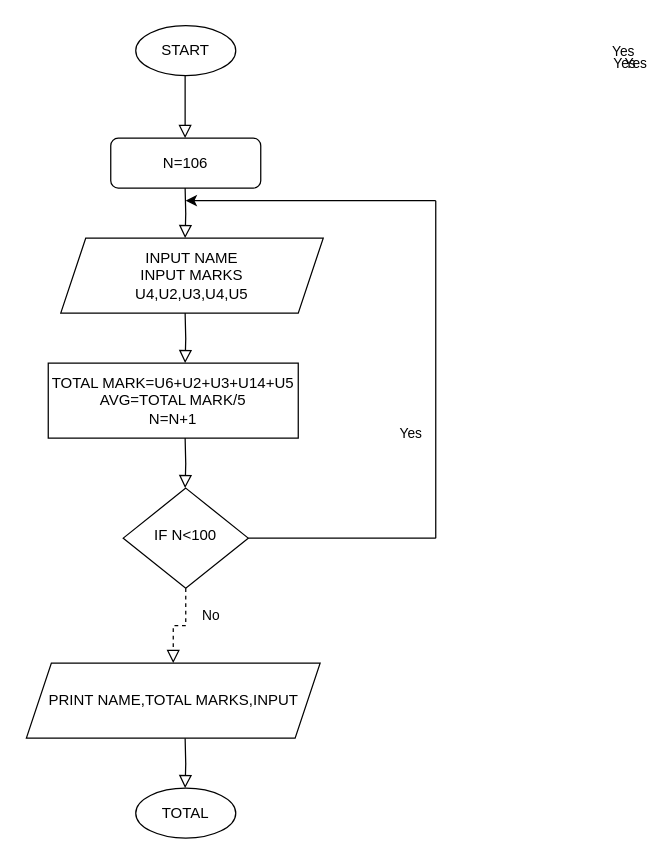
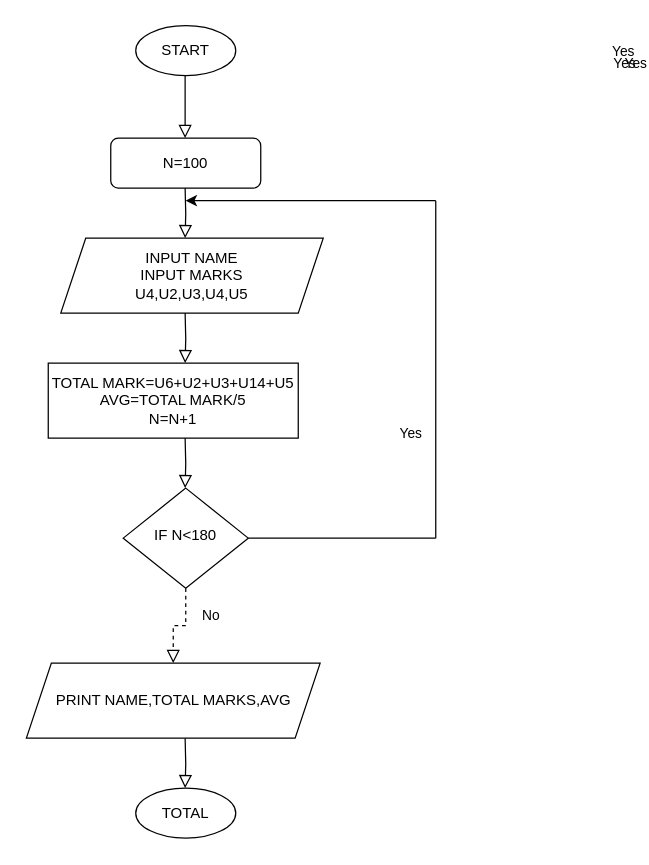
node "N=106": label "N=106" -> "N=100"
node "IF N<100": label "IF N<100" -> "IF N<180"
node "PRINT NAME,TOTAL MARKS,INPUT": label "PRINT NAME,TOTAL MARKS,INPUT" -> "PRINT NAME,TOTAL MARKS,AVG"
